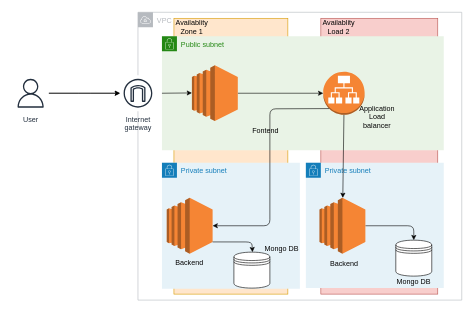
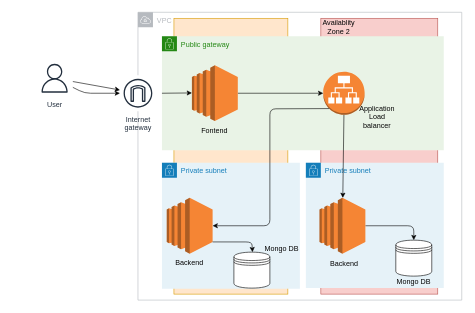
node "Availablity Zone 1": removed
node "Availablity Load 2": label "Availablity Load 2" -> "Availablity Zone 2"
node "Public subnet": label "Public subnet" -> "Public gateway"
node "User": moved (30, 93) -> (54, 78)
node "Fontend": moved (266, 130) -> (215, 130)
